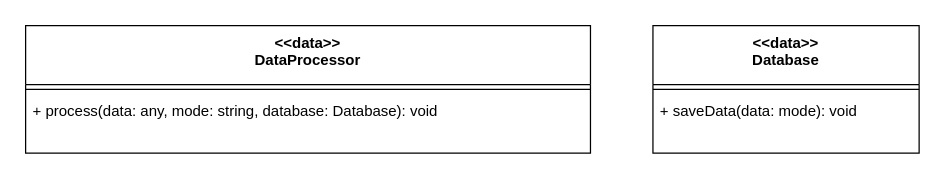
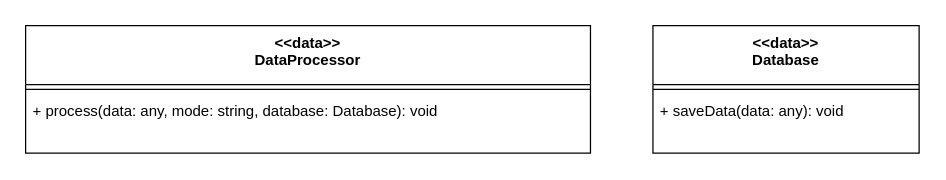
node "+ saveData(data: mode): void": label "+ saveData(data: mode): void" -> "+ saveData(data: any): void"
